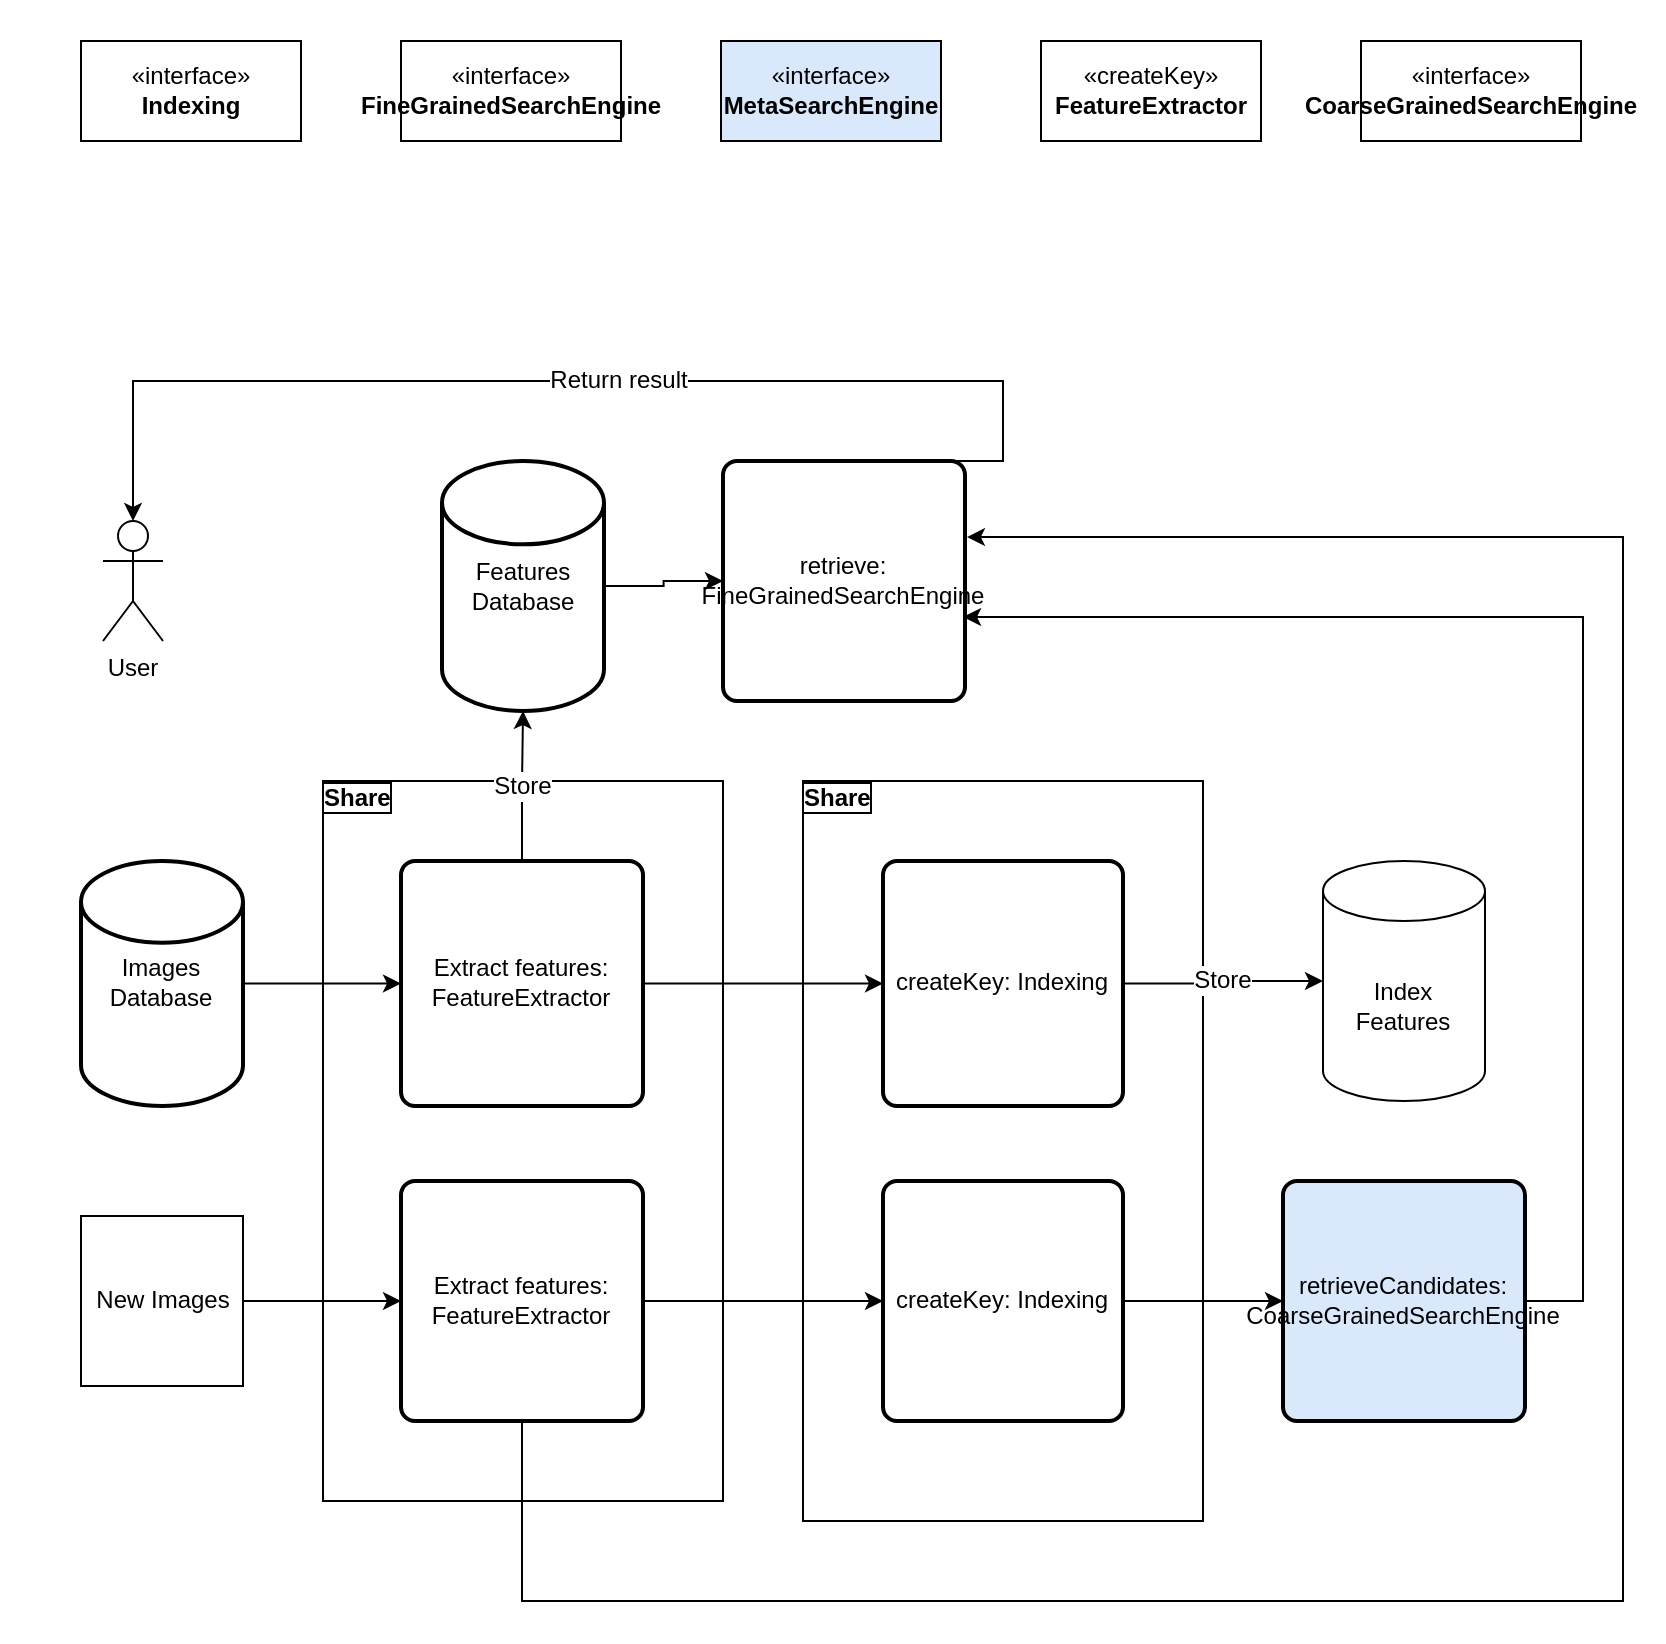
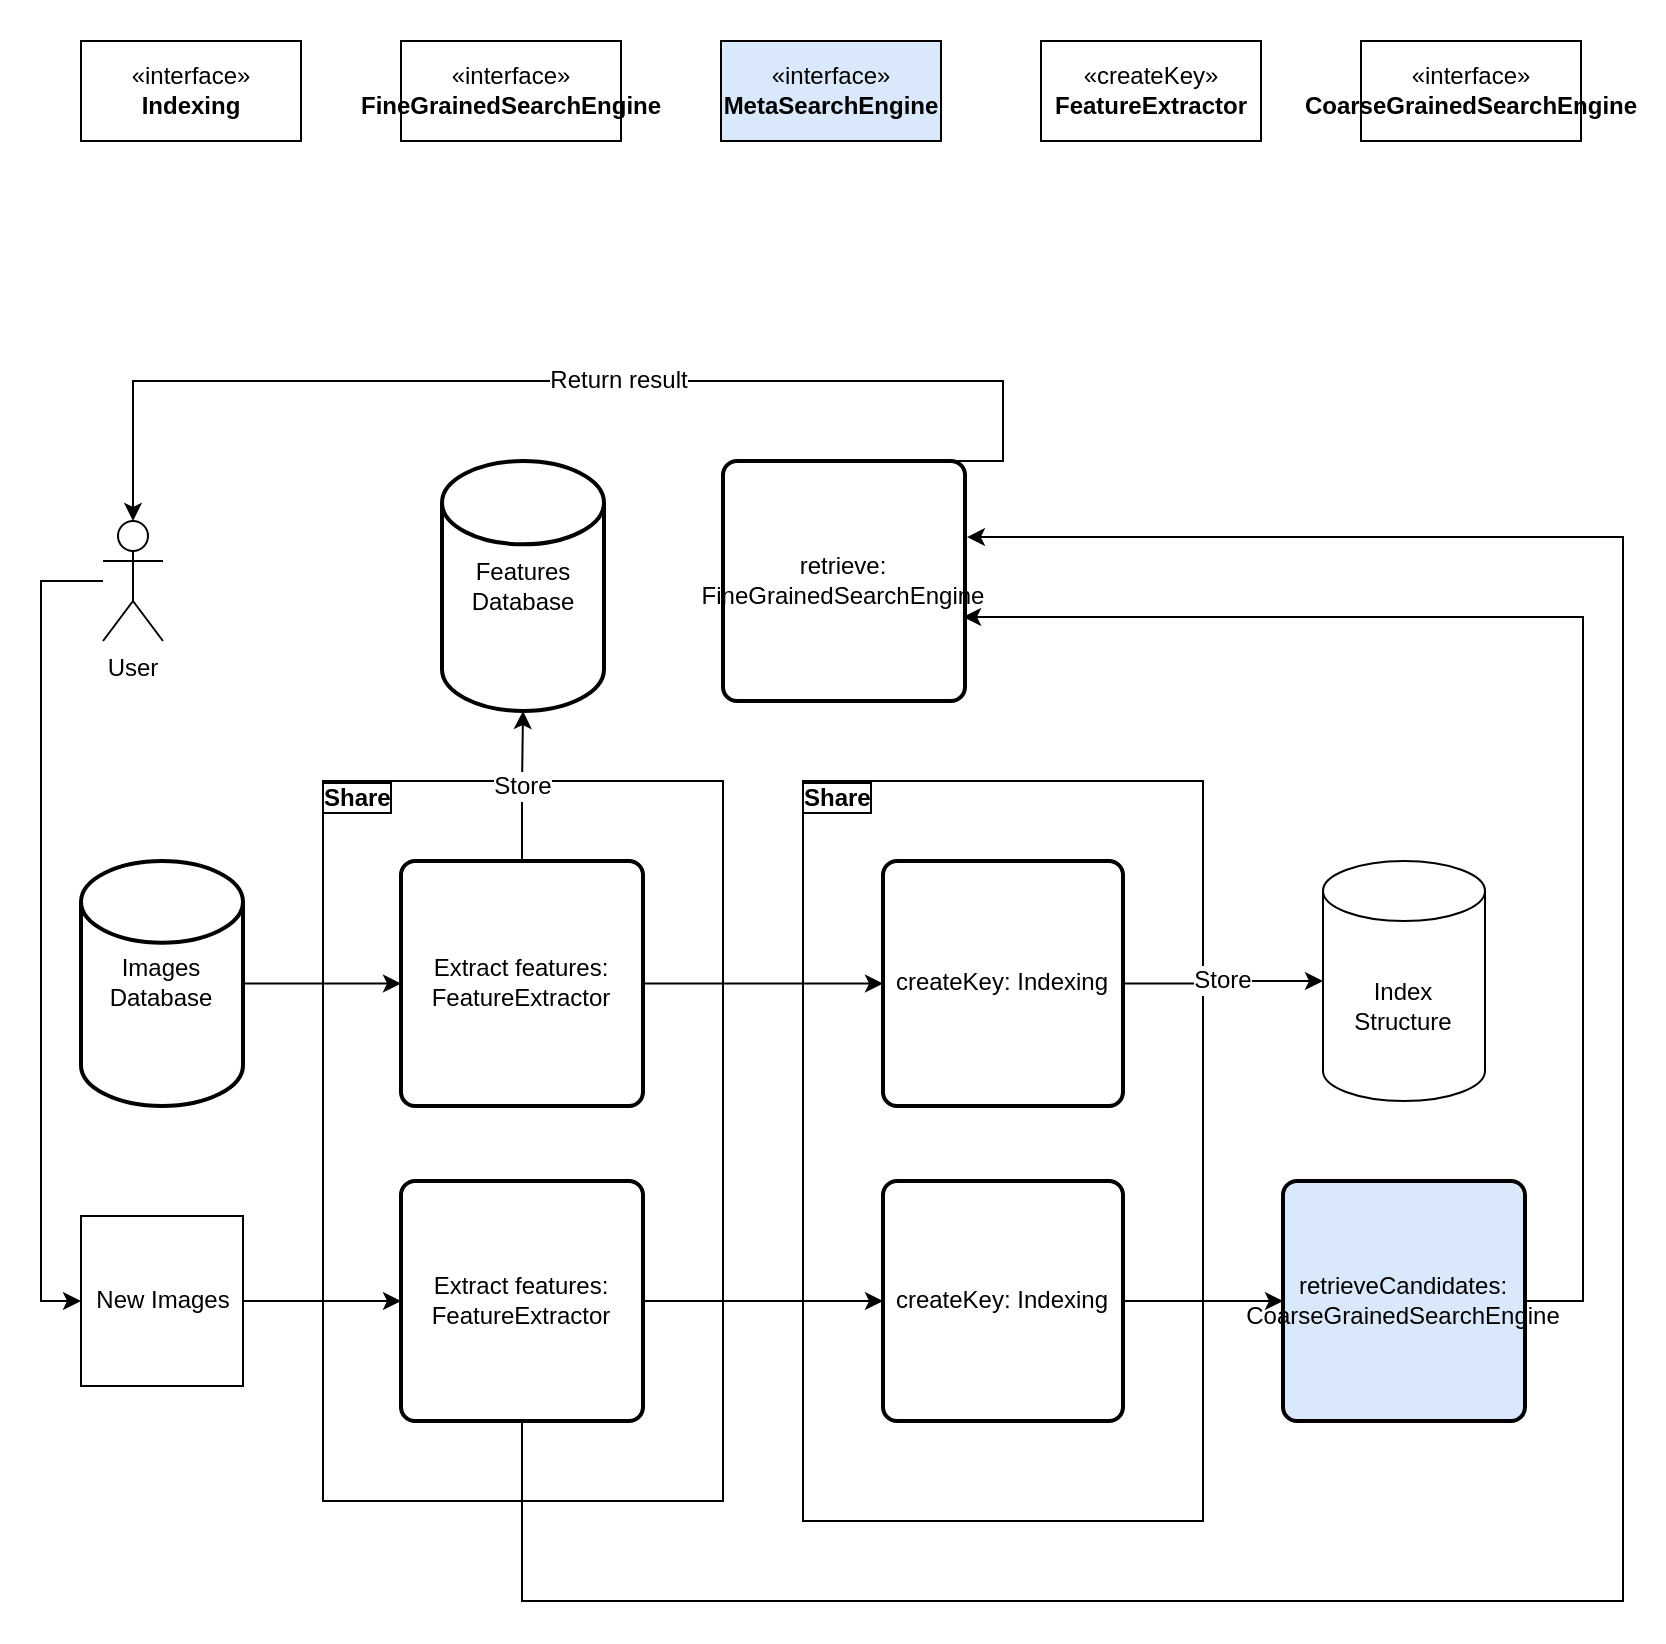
edge "Features Database" -> "retrieve: FineGrainedSearchEngine": removed
edge "User" -> "New Images": added
node "Index Features": label "Index Features" -> "Index Structure"
